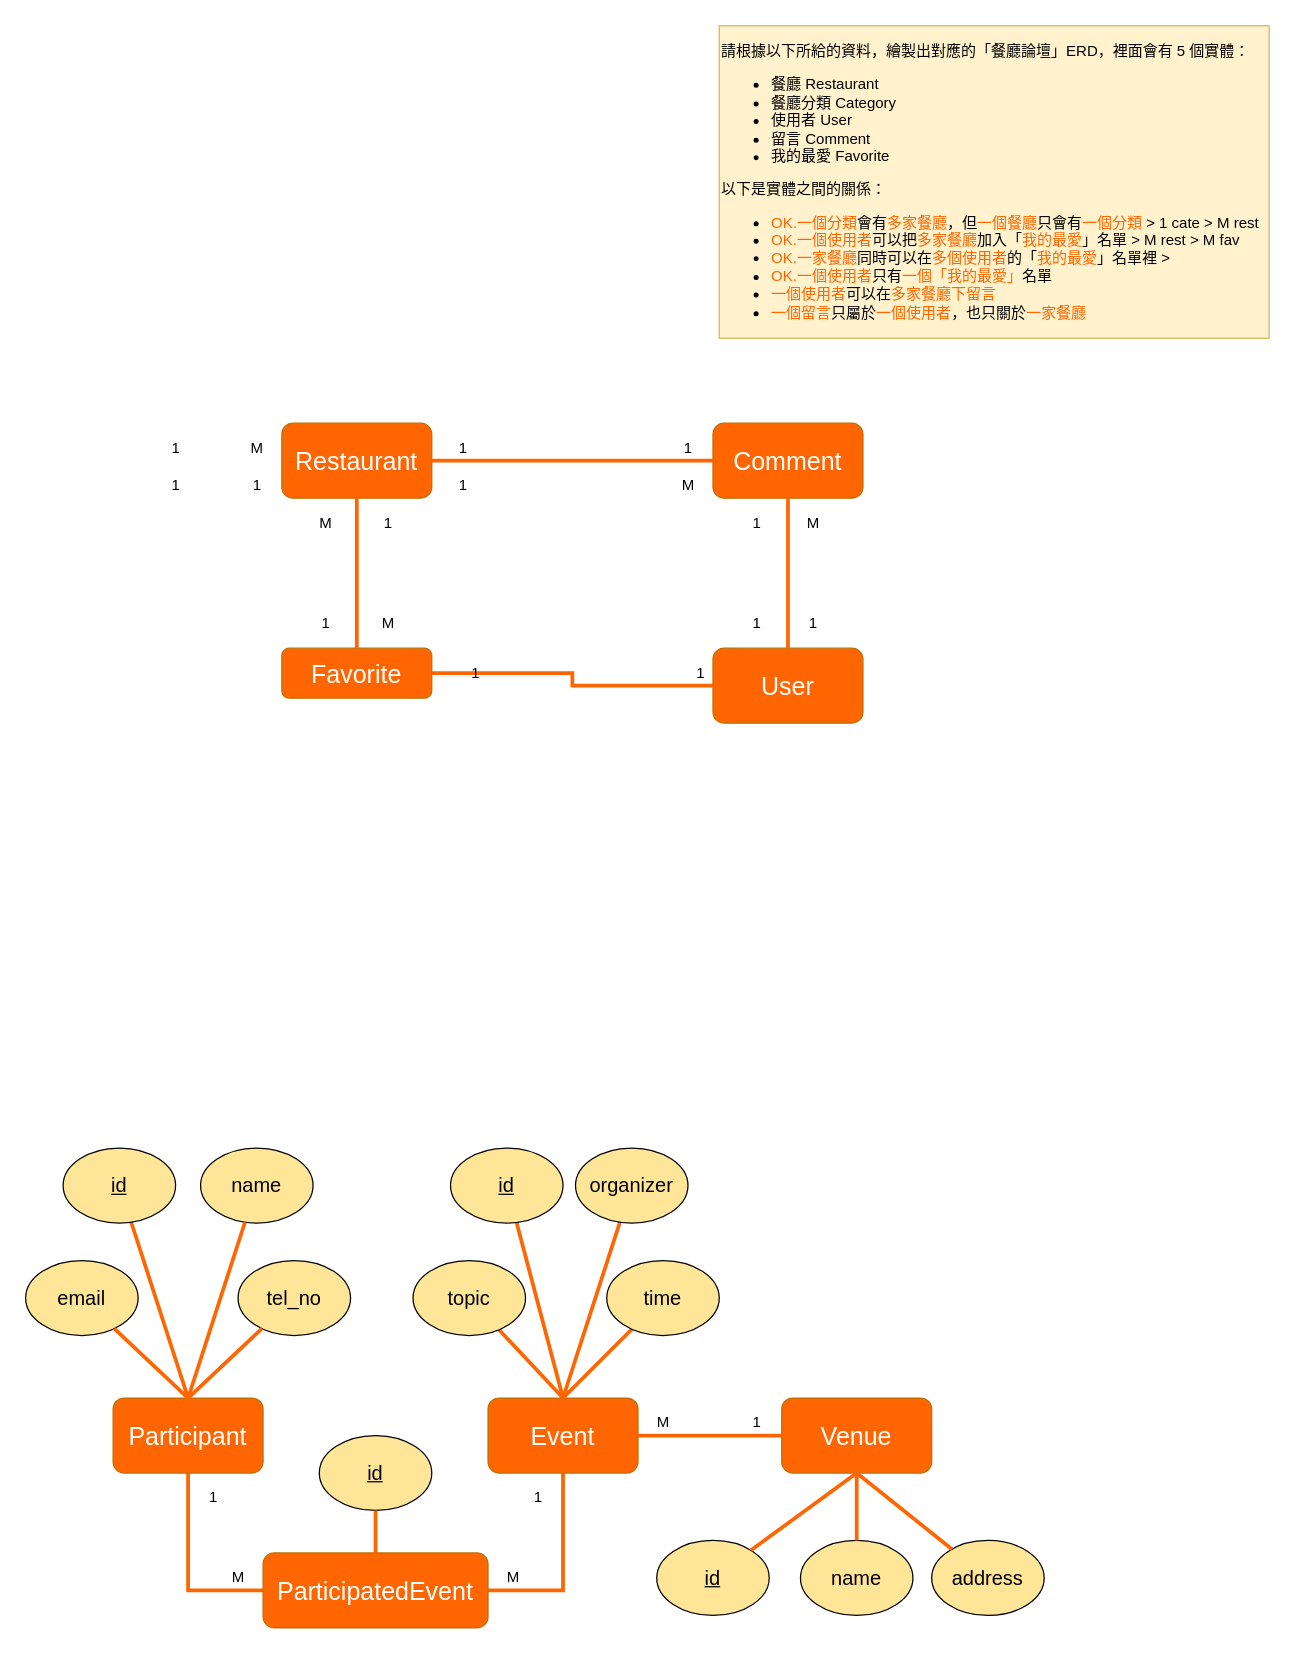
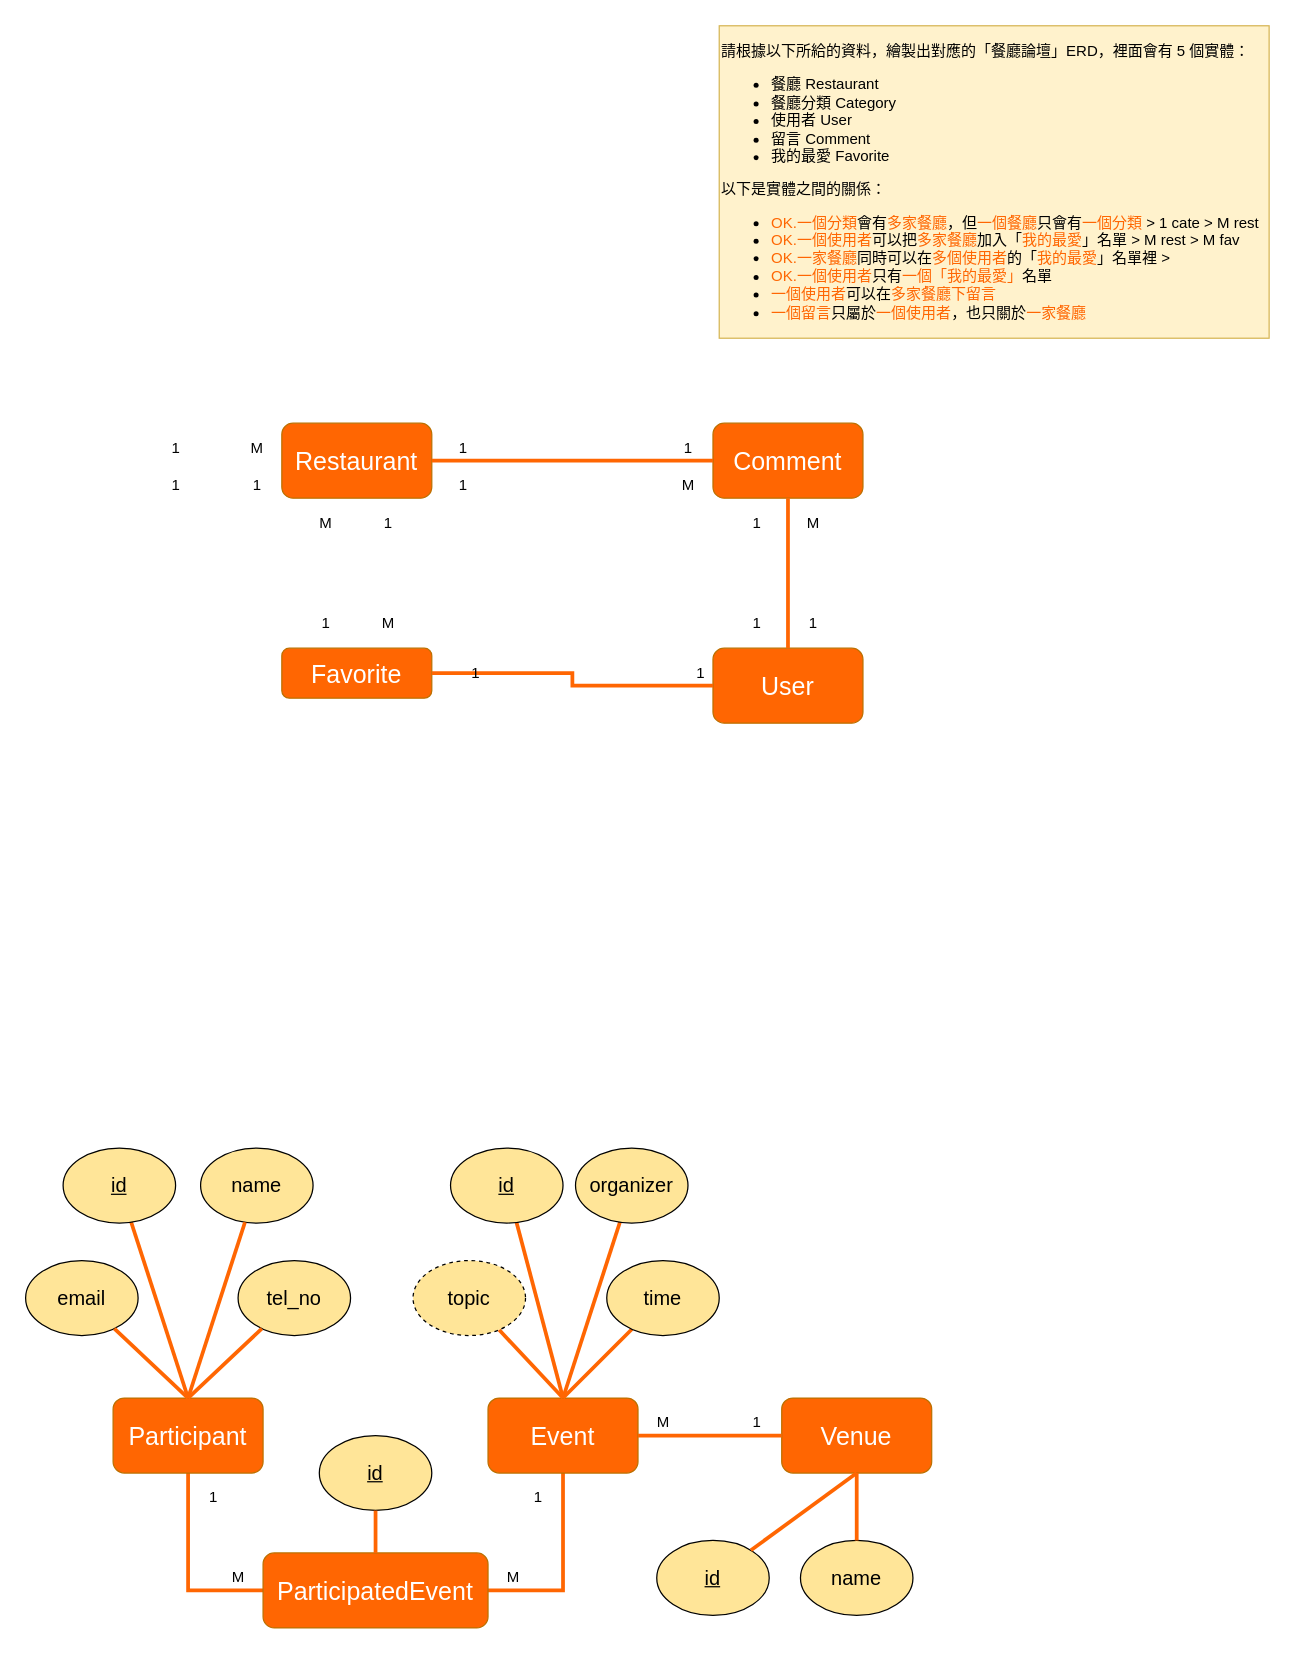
edge "Restaurant" -- "Favorite": removed
node "topic": style solid -> dashed
edge "Venue" -- "address": removed
node "address": removed
